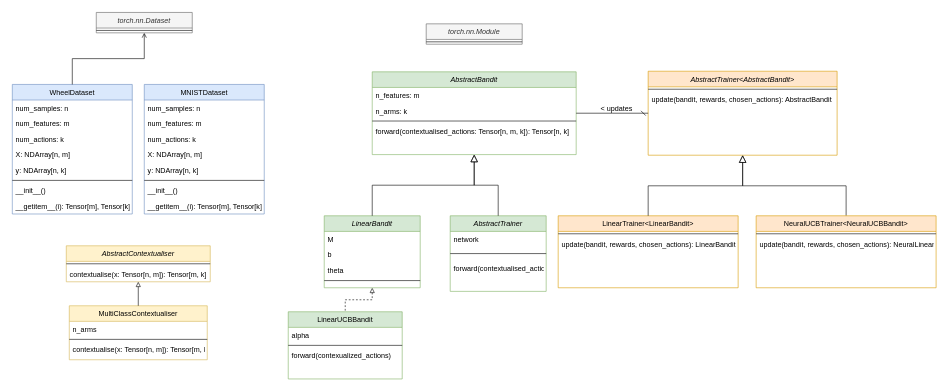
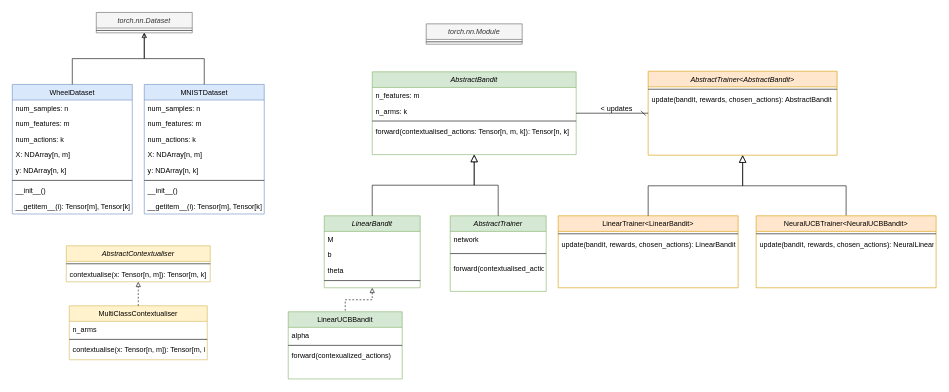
edge "MNISTDataset" -> "torch.nn.Dataset": added
edge "MultiClassContextualiser" -> "AbstractContextualiser": style solid -> dashed
